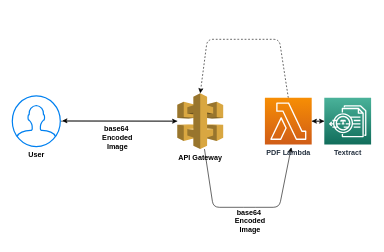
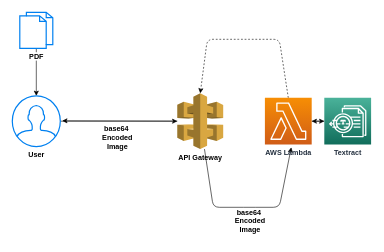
node "PDF": added
edge "PDF" -> "User": added
node "PDF Lambda": label "PDF Lambda" -> "AWS Lambda"
